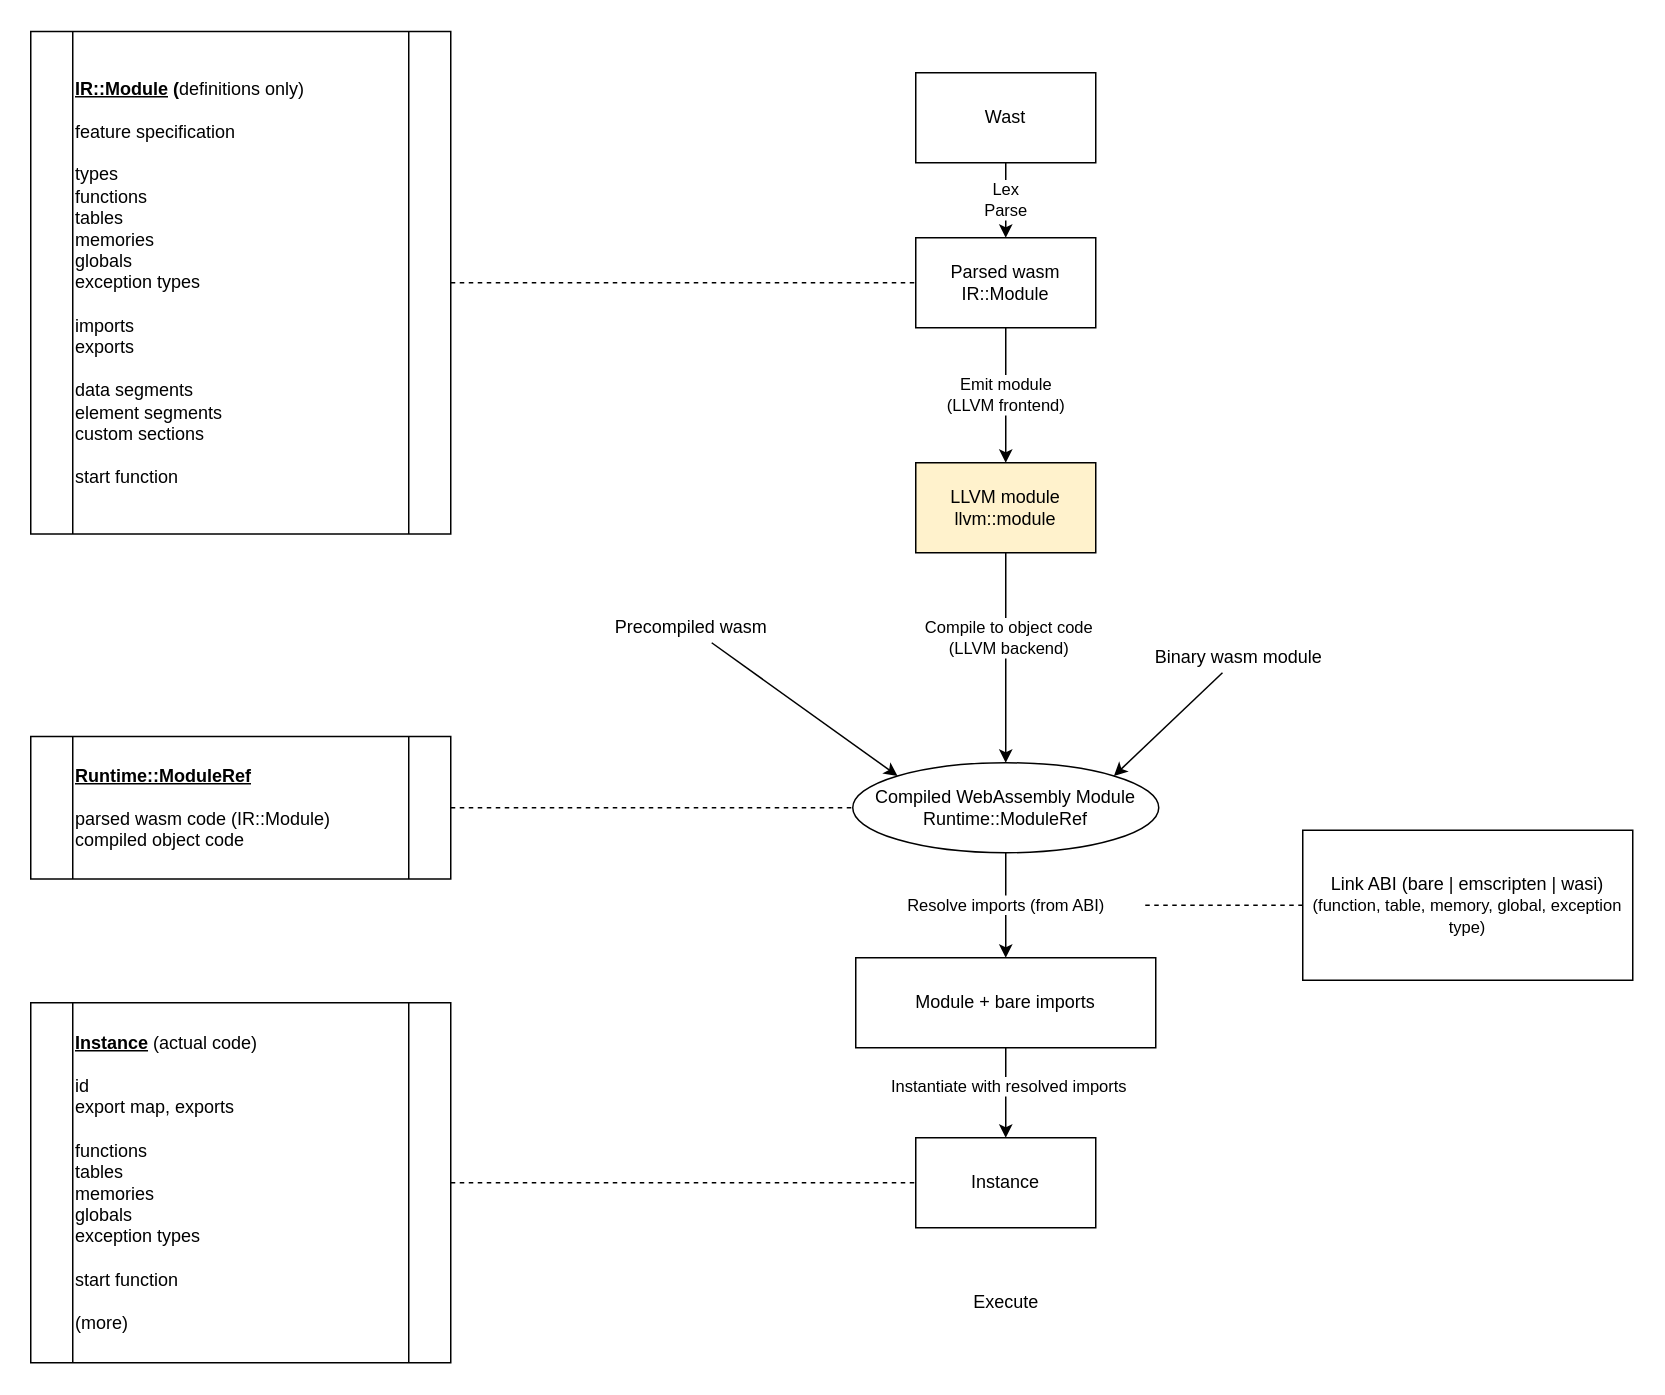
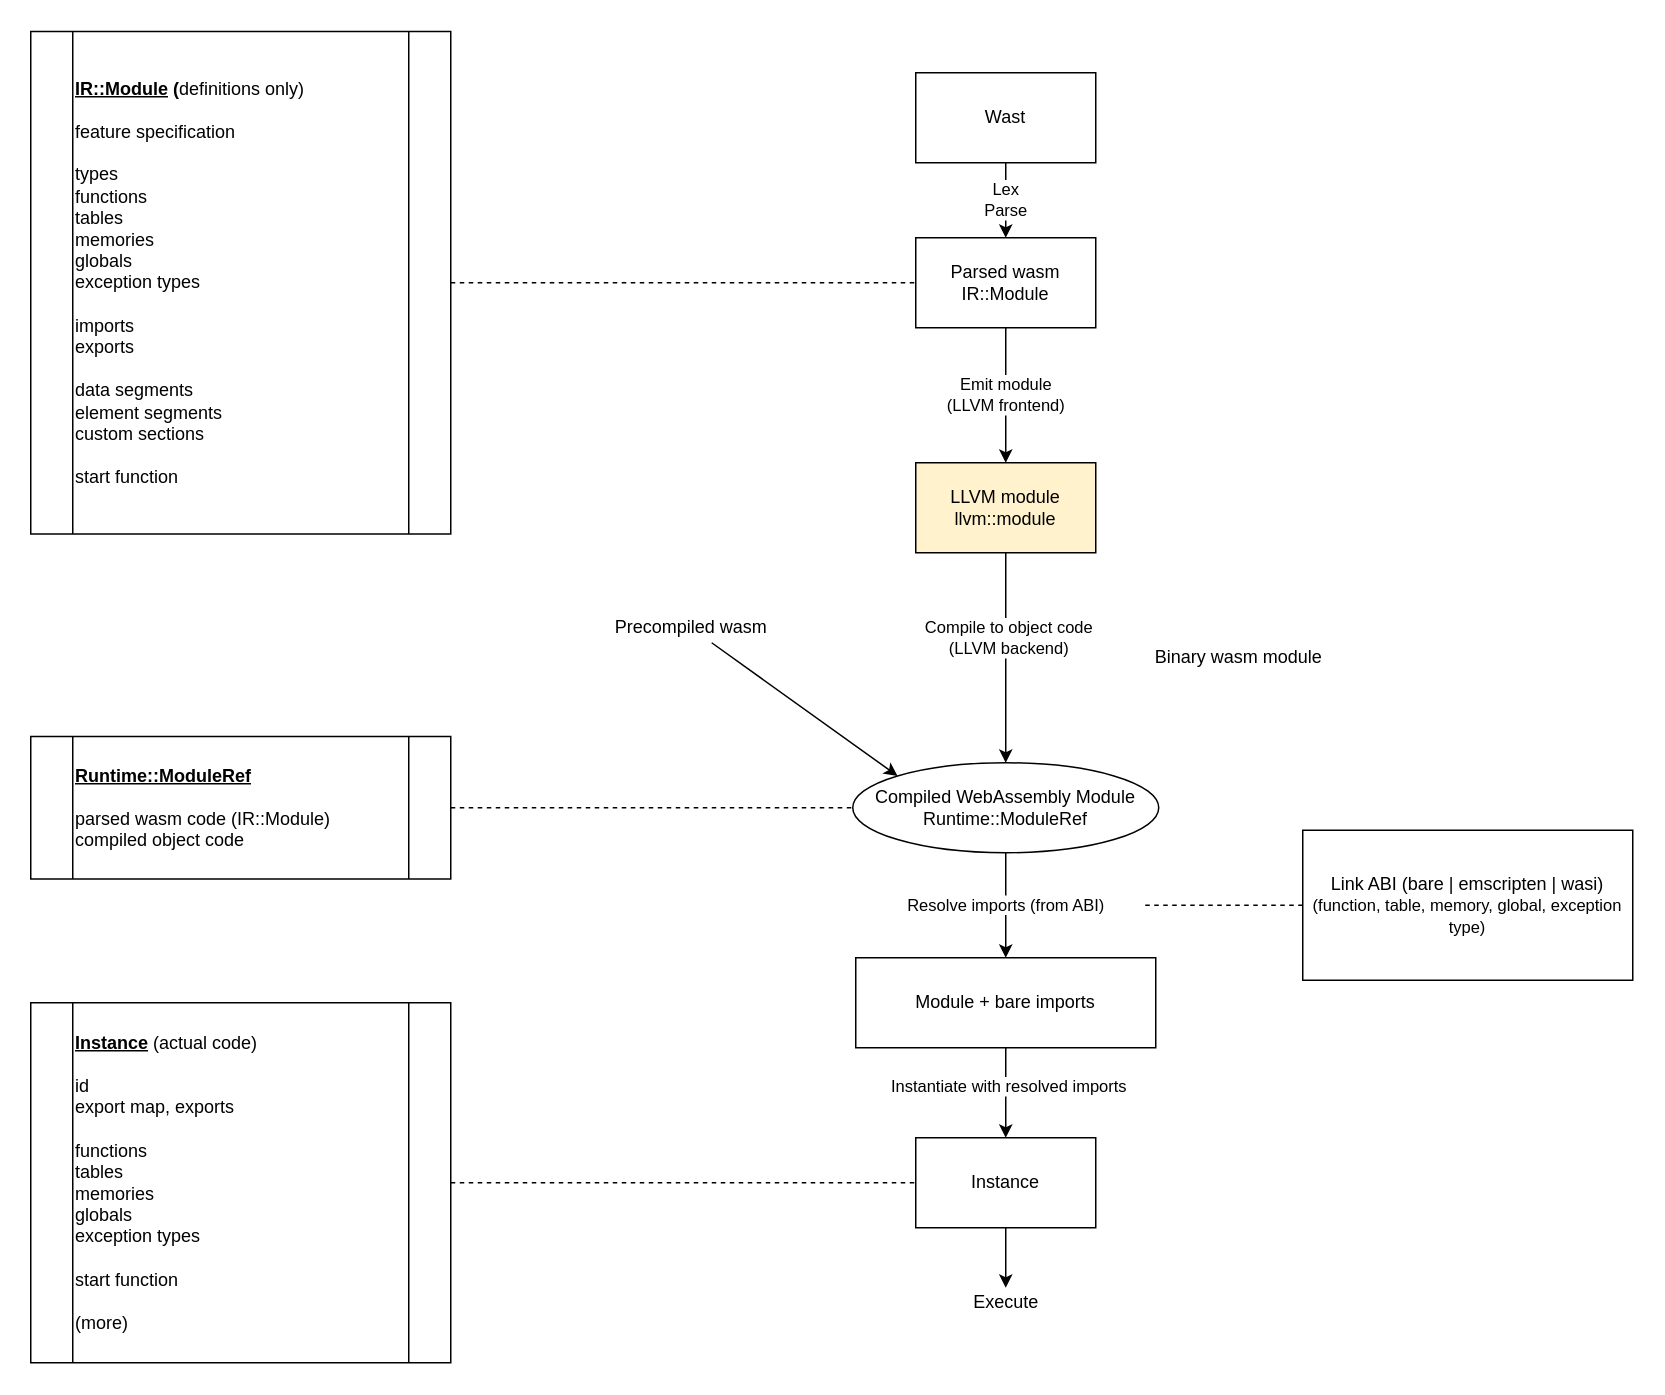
edge "Binary wasm module" -> "Compiled WebAssembly Module Runtime::ModuleRef": removed
edge "Instance" -> "Execute": added
